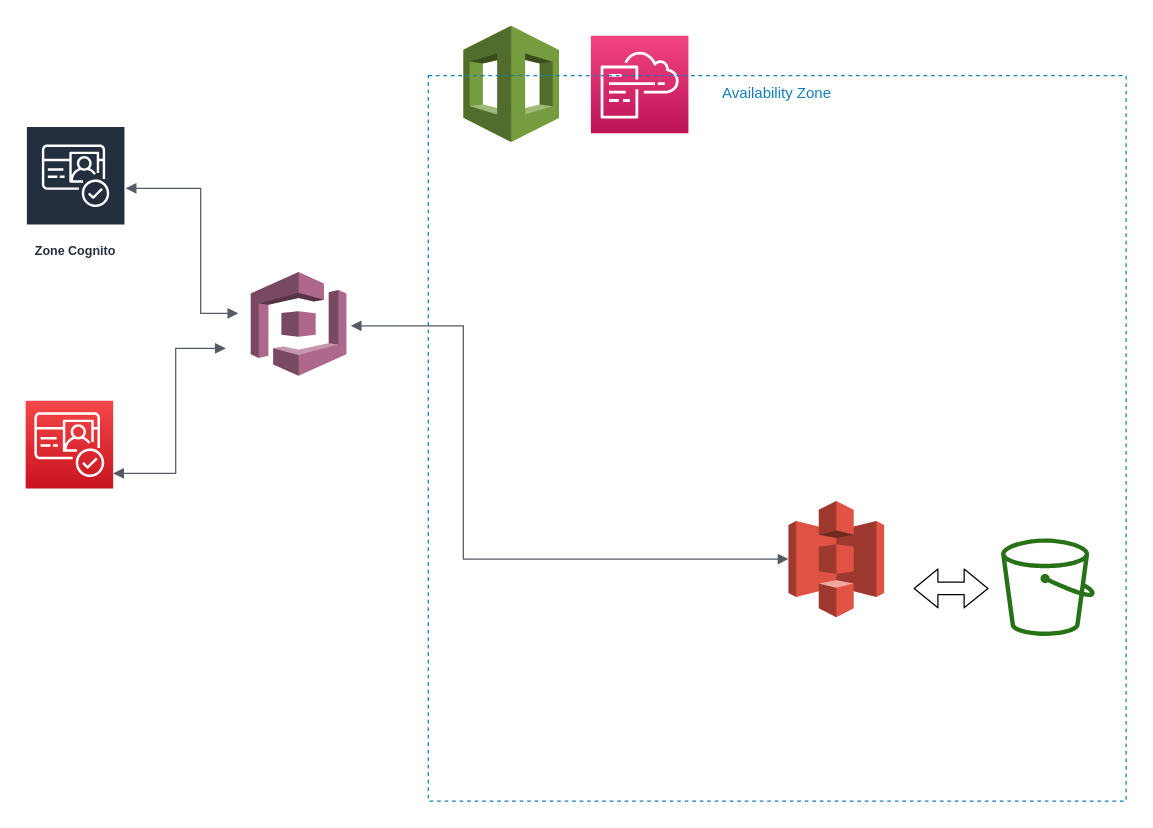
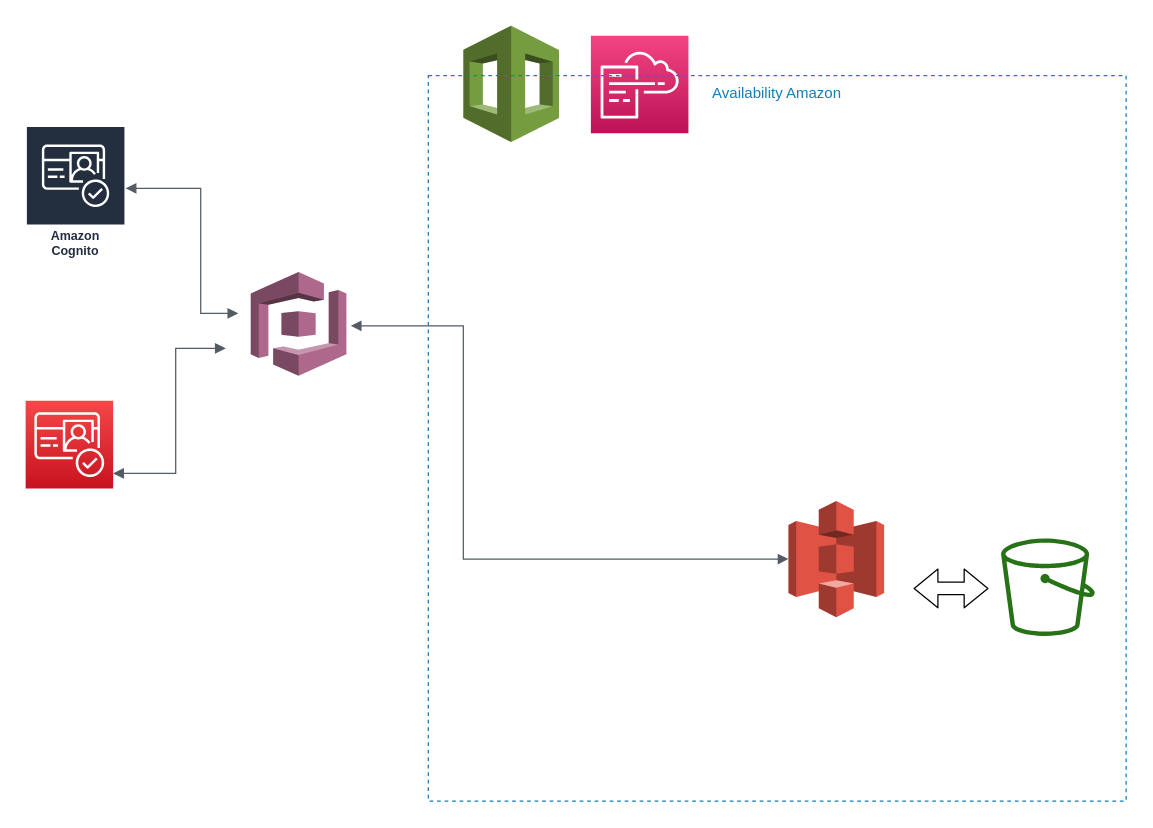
node "Availability Zone": label "Availability Zone" -> "Availability Amazon"
node "Zone Cognito": label "Zone Cognito" -> "Amazon Cognito"
